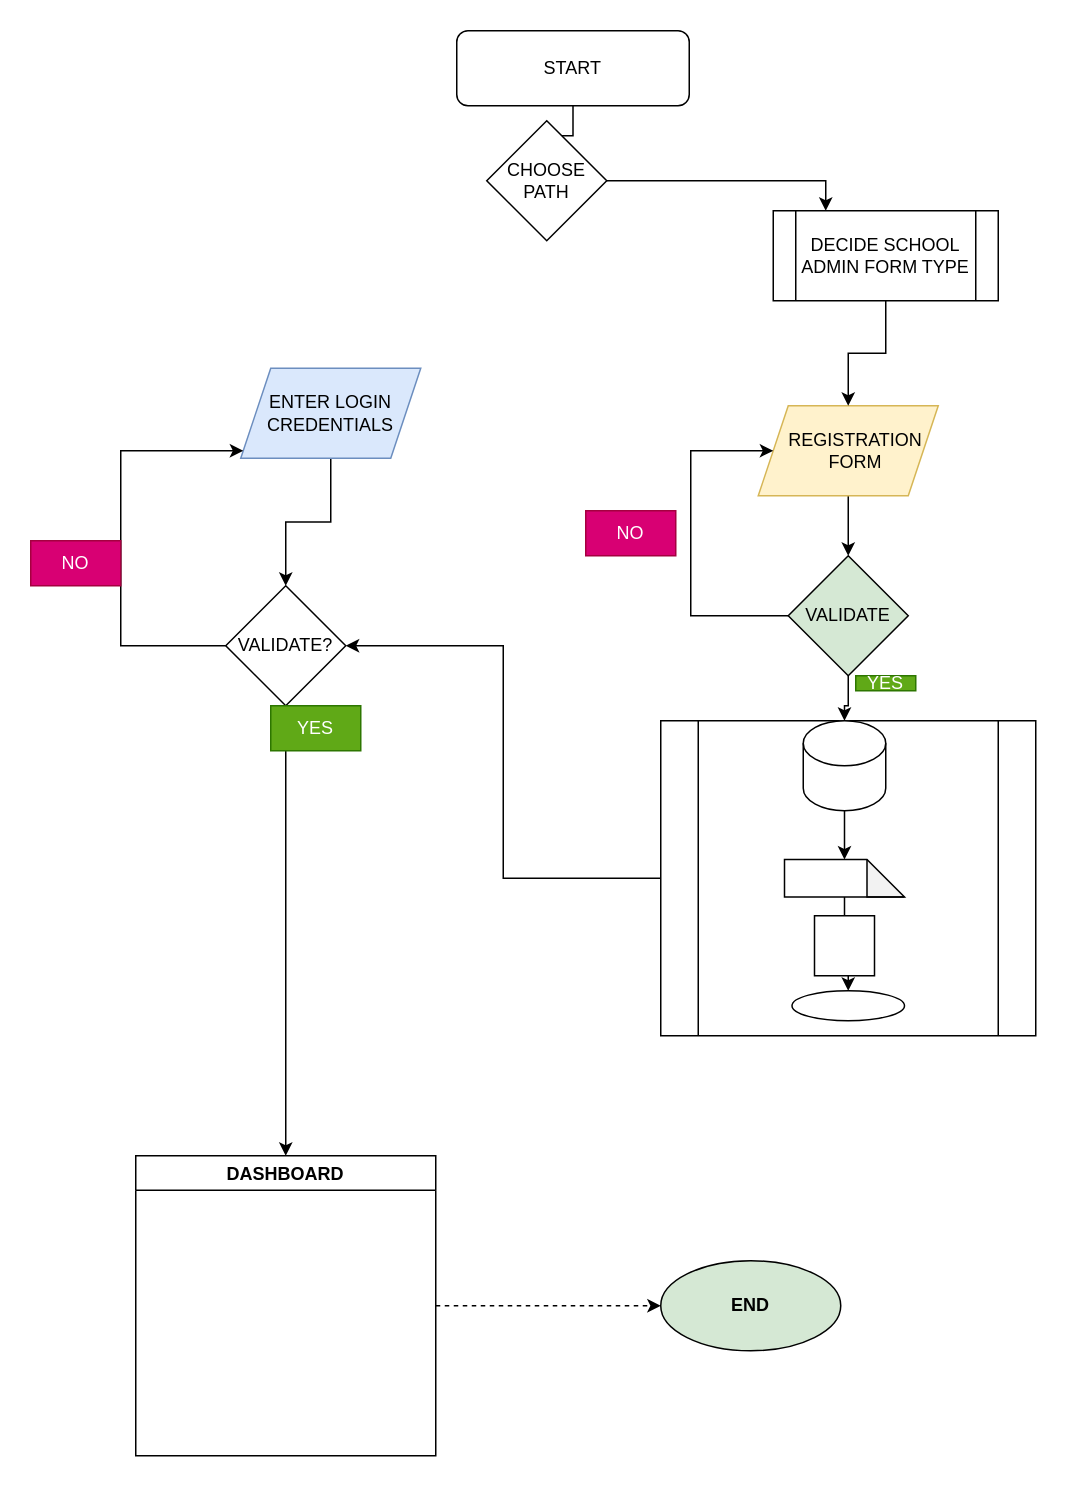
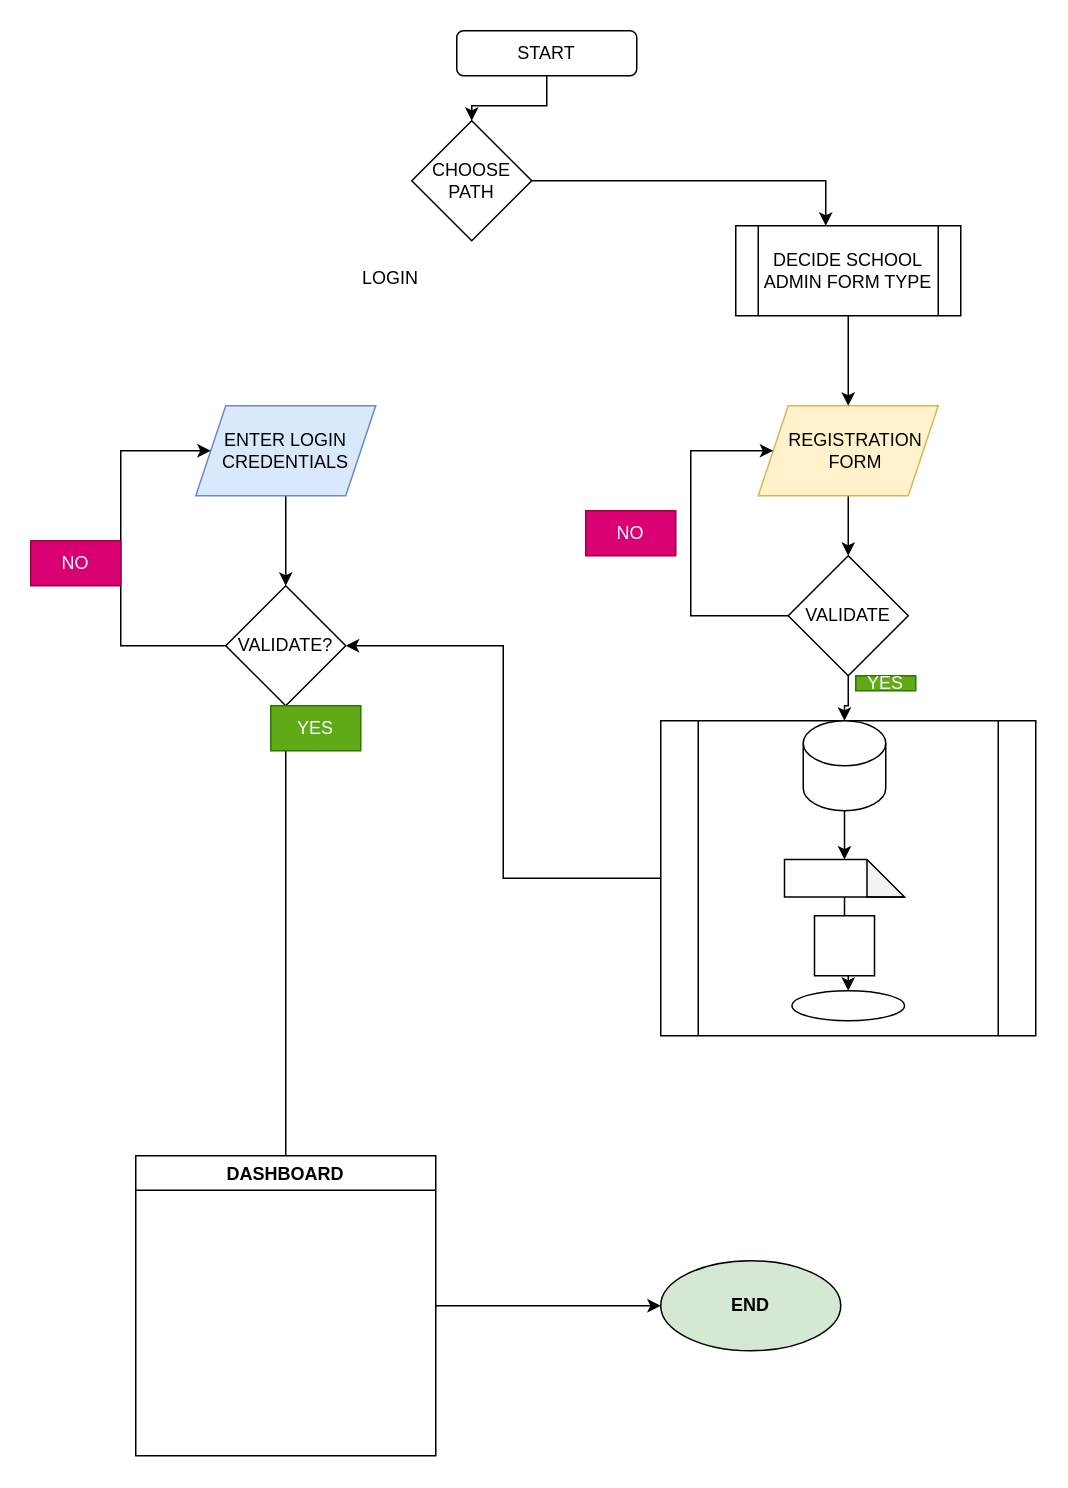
node "START": size 233x75 -> 180x45
node "CHOOSE PATH": moved (547, 181) -> (472, 181)
node "DECIDE SCHOOL ADMIN FORM TYPE": moved (886, 256) -> (848, 271)
node "LOGIN": added
node "ENTER LOGIN CREDENTIALS": moved (331, 413) -> (286, 451)
node "VALIDATE": fillcolor #d5e8d4 -> #ffffff
edge "VALIDATE?" -> "DASHBOARD": arrowhead classic -> none
edge "DASHBOARD" -> "END": style dashed -> solid
